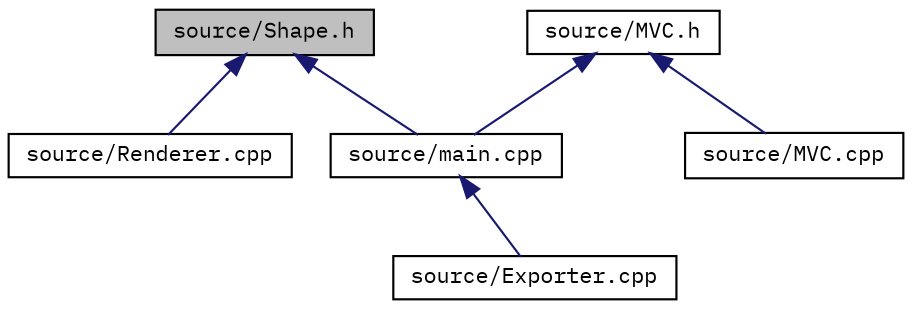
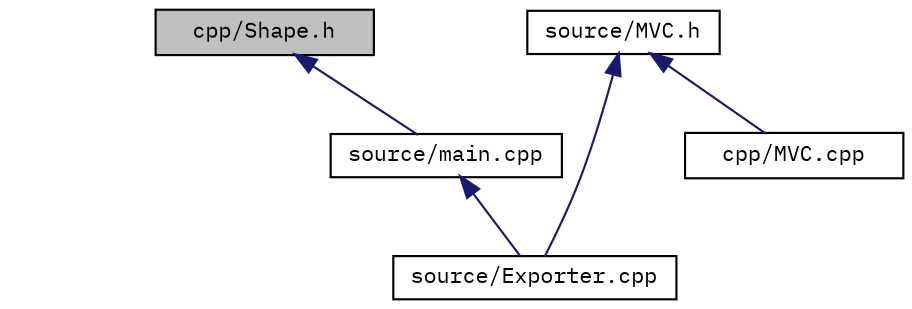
node "source/Shape.h": label "source/Shape.h" -> "cpp/Shape.h"
edge "source/main.cpp" -> "source/MVC.h": now "source/Exporter.cpp" -> "source/MVC.h"
node "source/Renderer.cpp": removed
node "source/MVC.cpp": label "source/MVC.cpp" -> "cpp/MVC.cpp"
